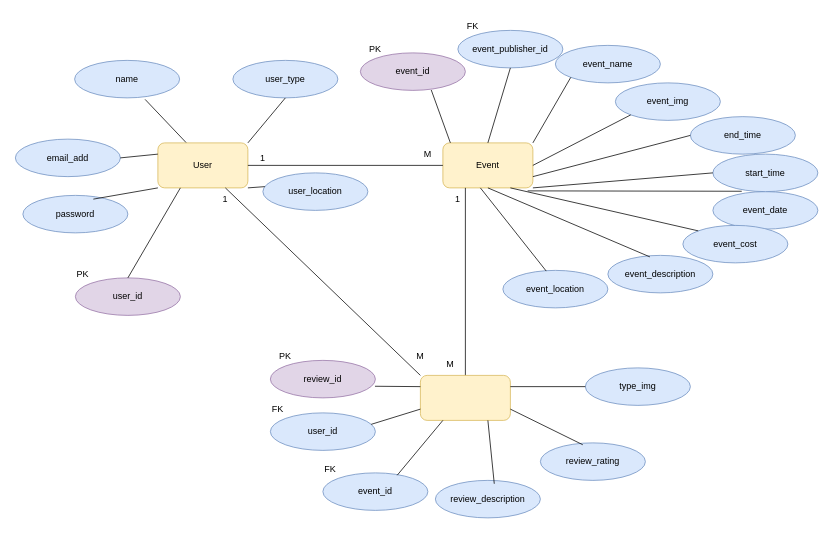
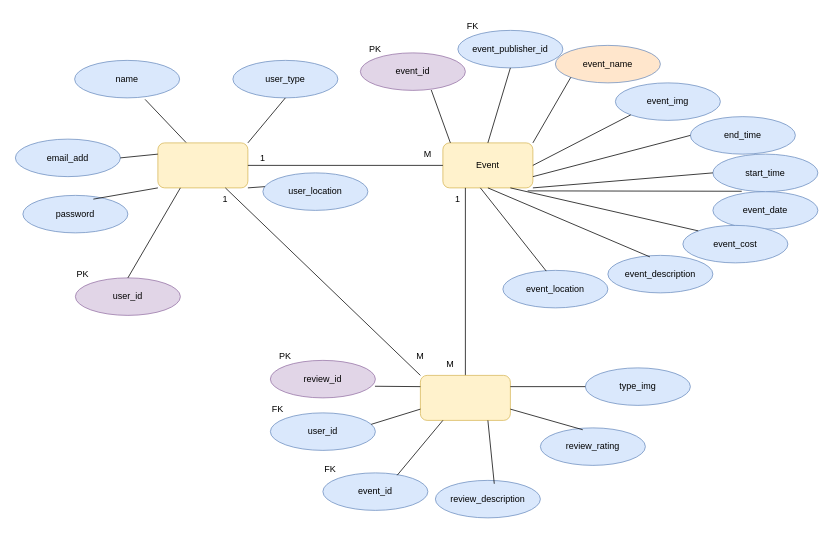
node "event_name": fillcolor #dae8fc -> #ffe6cc
node "User": removed
node "review_rating": moved (593, 462) -> (593, 447)
